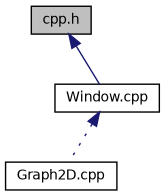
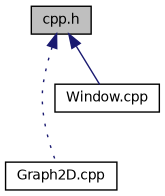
edge "Graph2D.cpp" -> "Window.cpp": now "Graph2D.cpp" -> "cpp.h"
